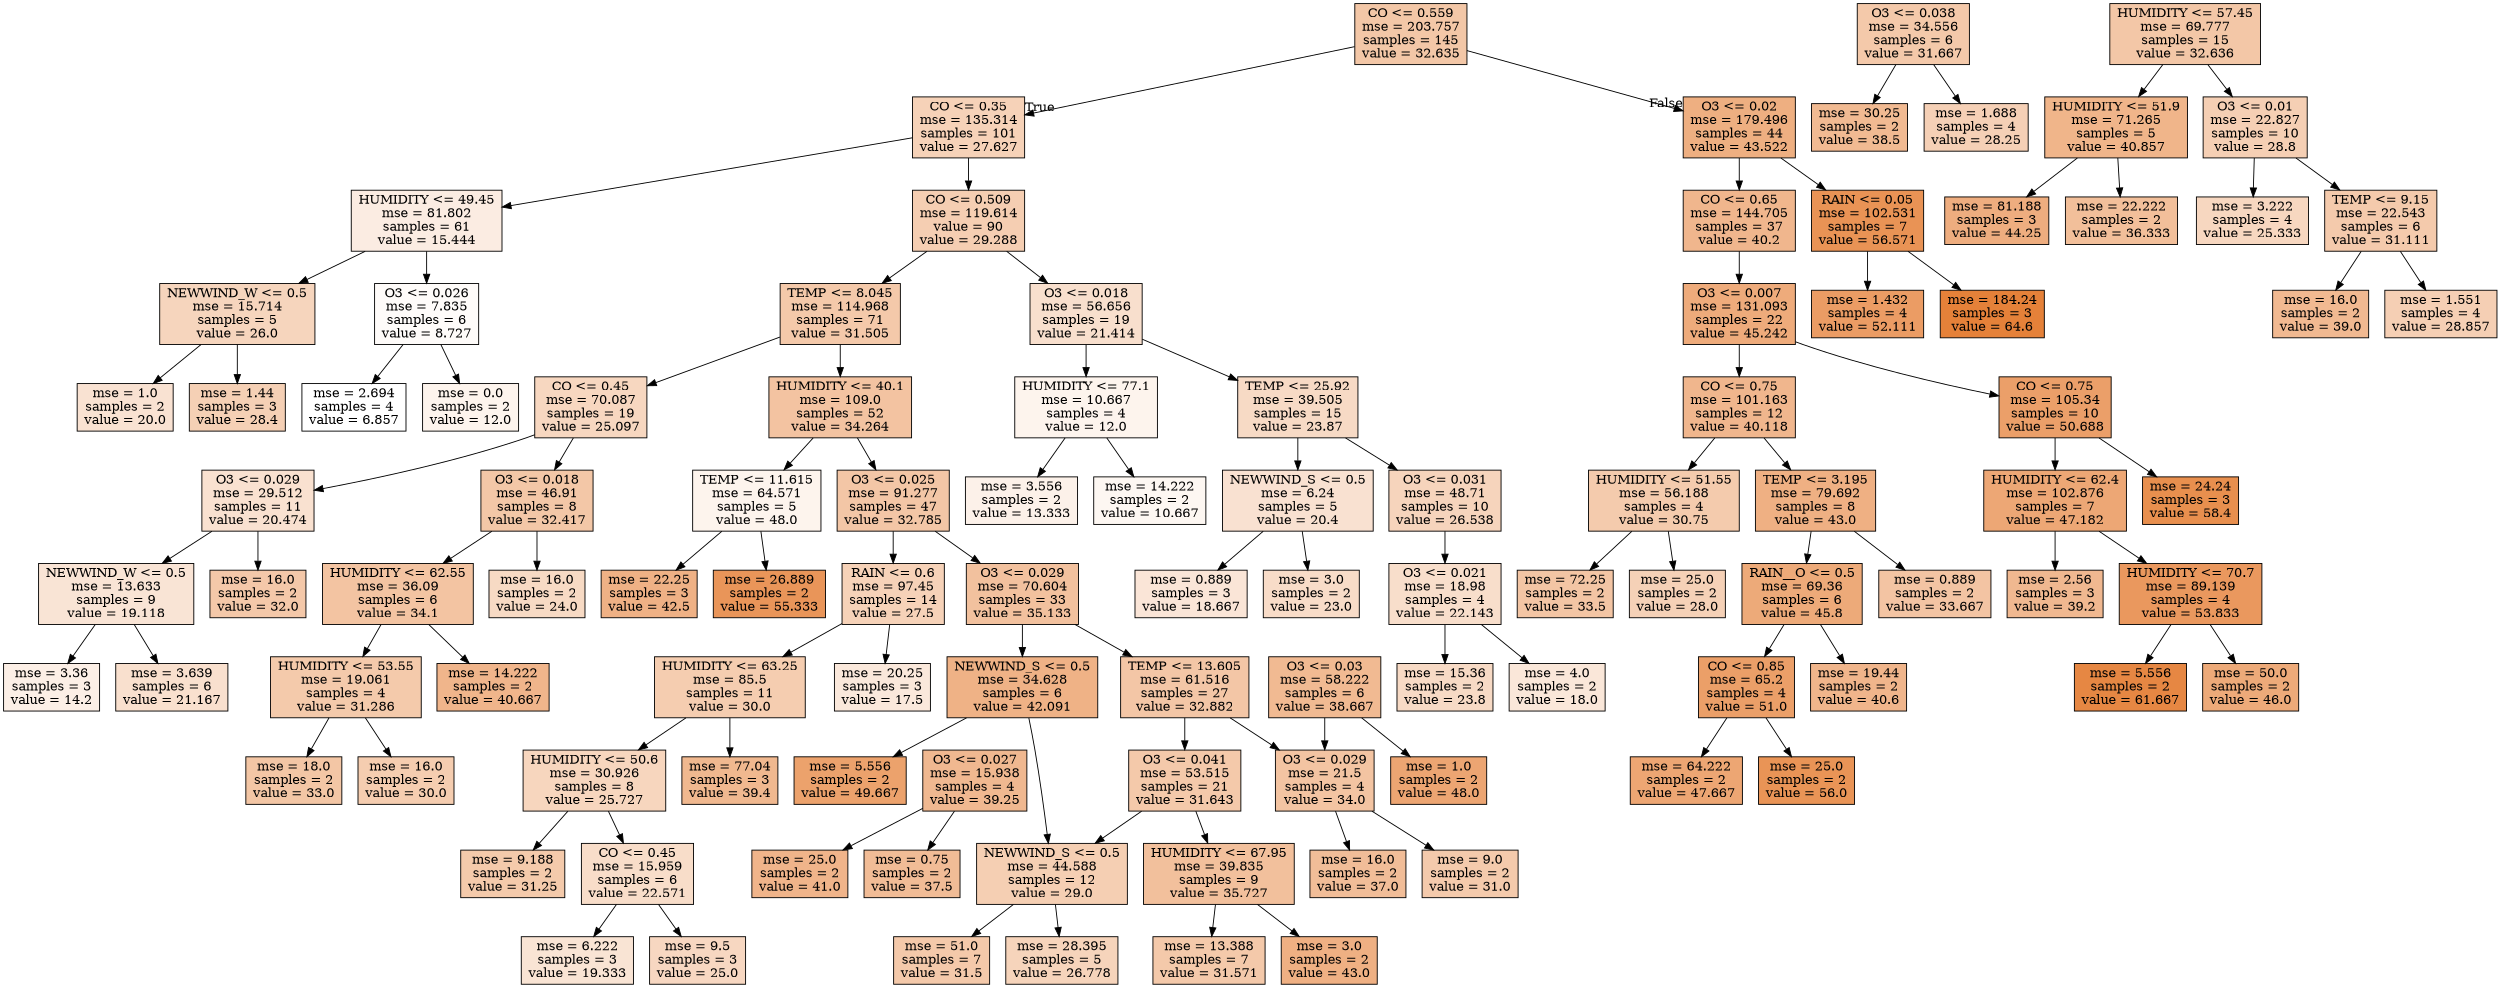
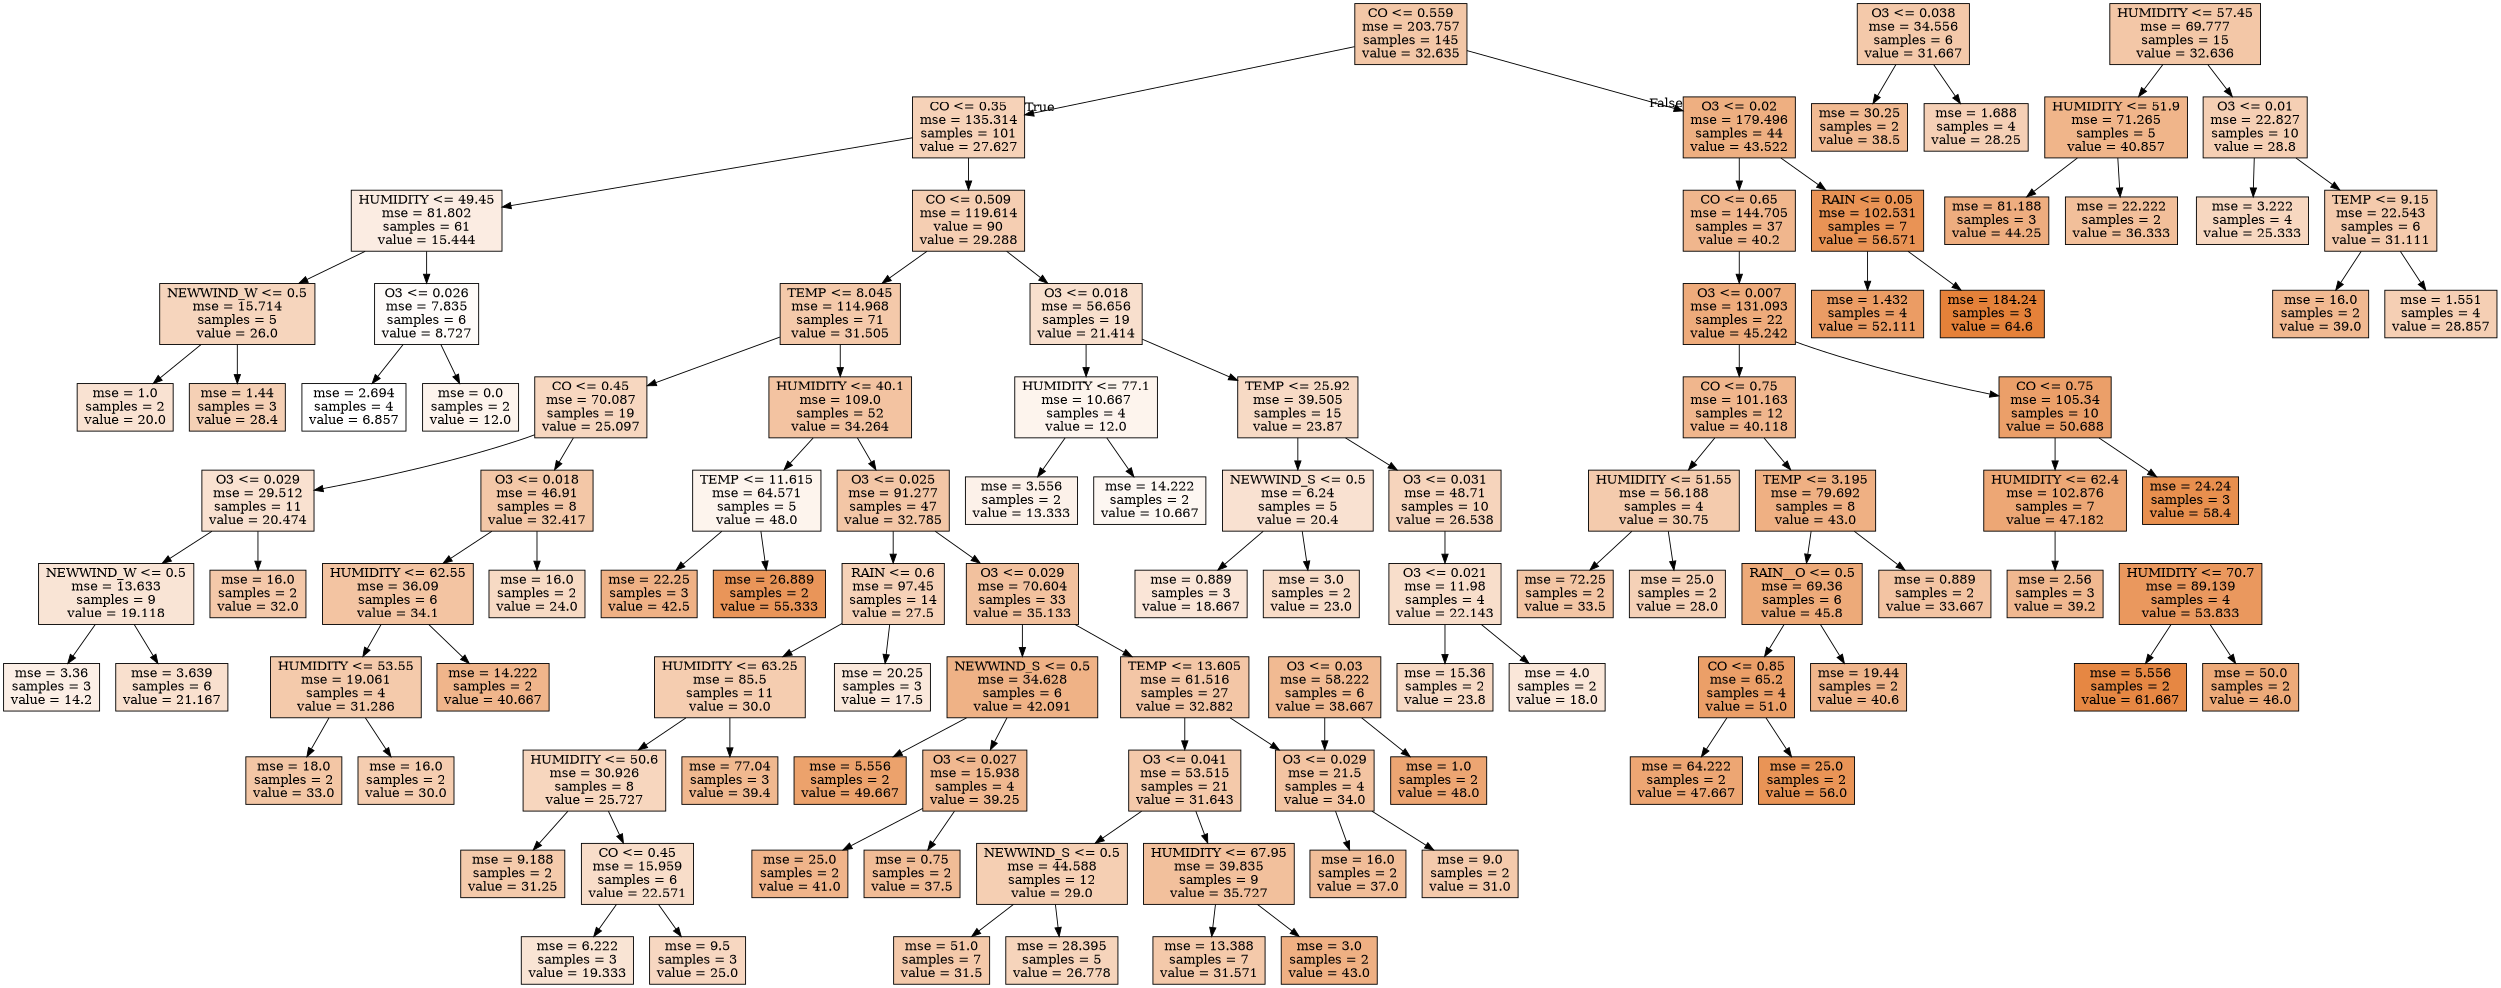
edge "HUMIDITY <= 62.4 mse = 102.876 samples = 7 value = 47.182" -> "HUMIDITY <= 70.7 mse = 89.139 samples = 4 value = 53.833": removed
node "O3 <= 0.021 mse = 18.98 samples = 4 value = 22.143": label "O3 <= 0.021 mse = 18.98 samples = 4 value = 22.143" -> "O3 <= 0.021 mse = 11.98 samples = 4 value = 22.143"
edge "NEWWIND_S <= 0.5 mse = 34.628 samples = 6 value = 42.091" -> "NEWWIND_S <= 0.5 mse = 44.588 samples = 12 value = 29.0": now "NEWWIND_S <= 0.5 mse = 34.628 samples = 6 value = 42.091" -> "O3 <= 0.027 mse = 15.938 samples = 4 value = 39.25"
